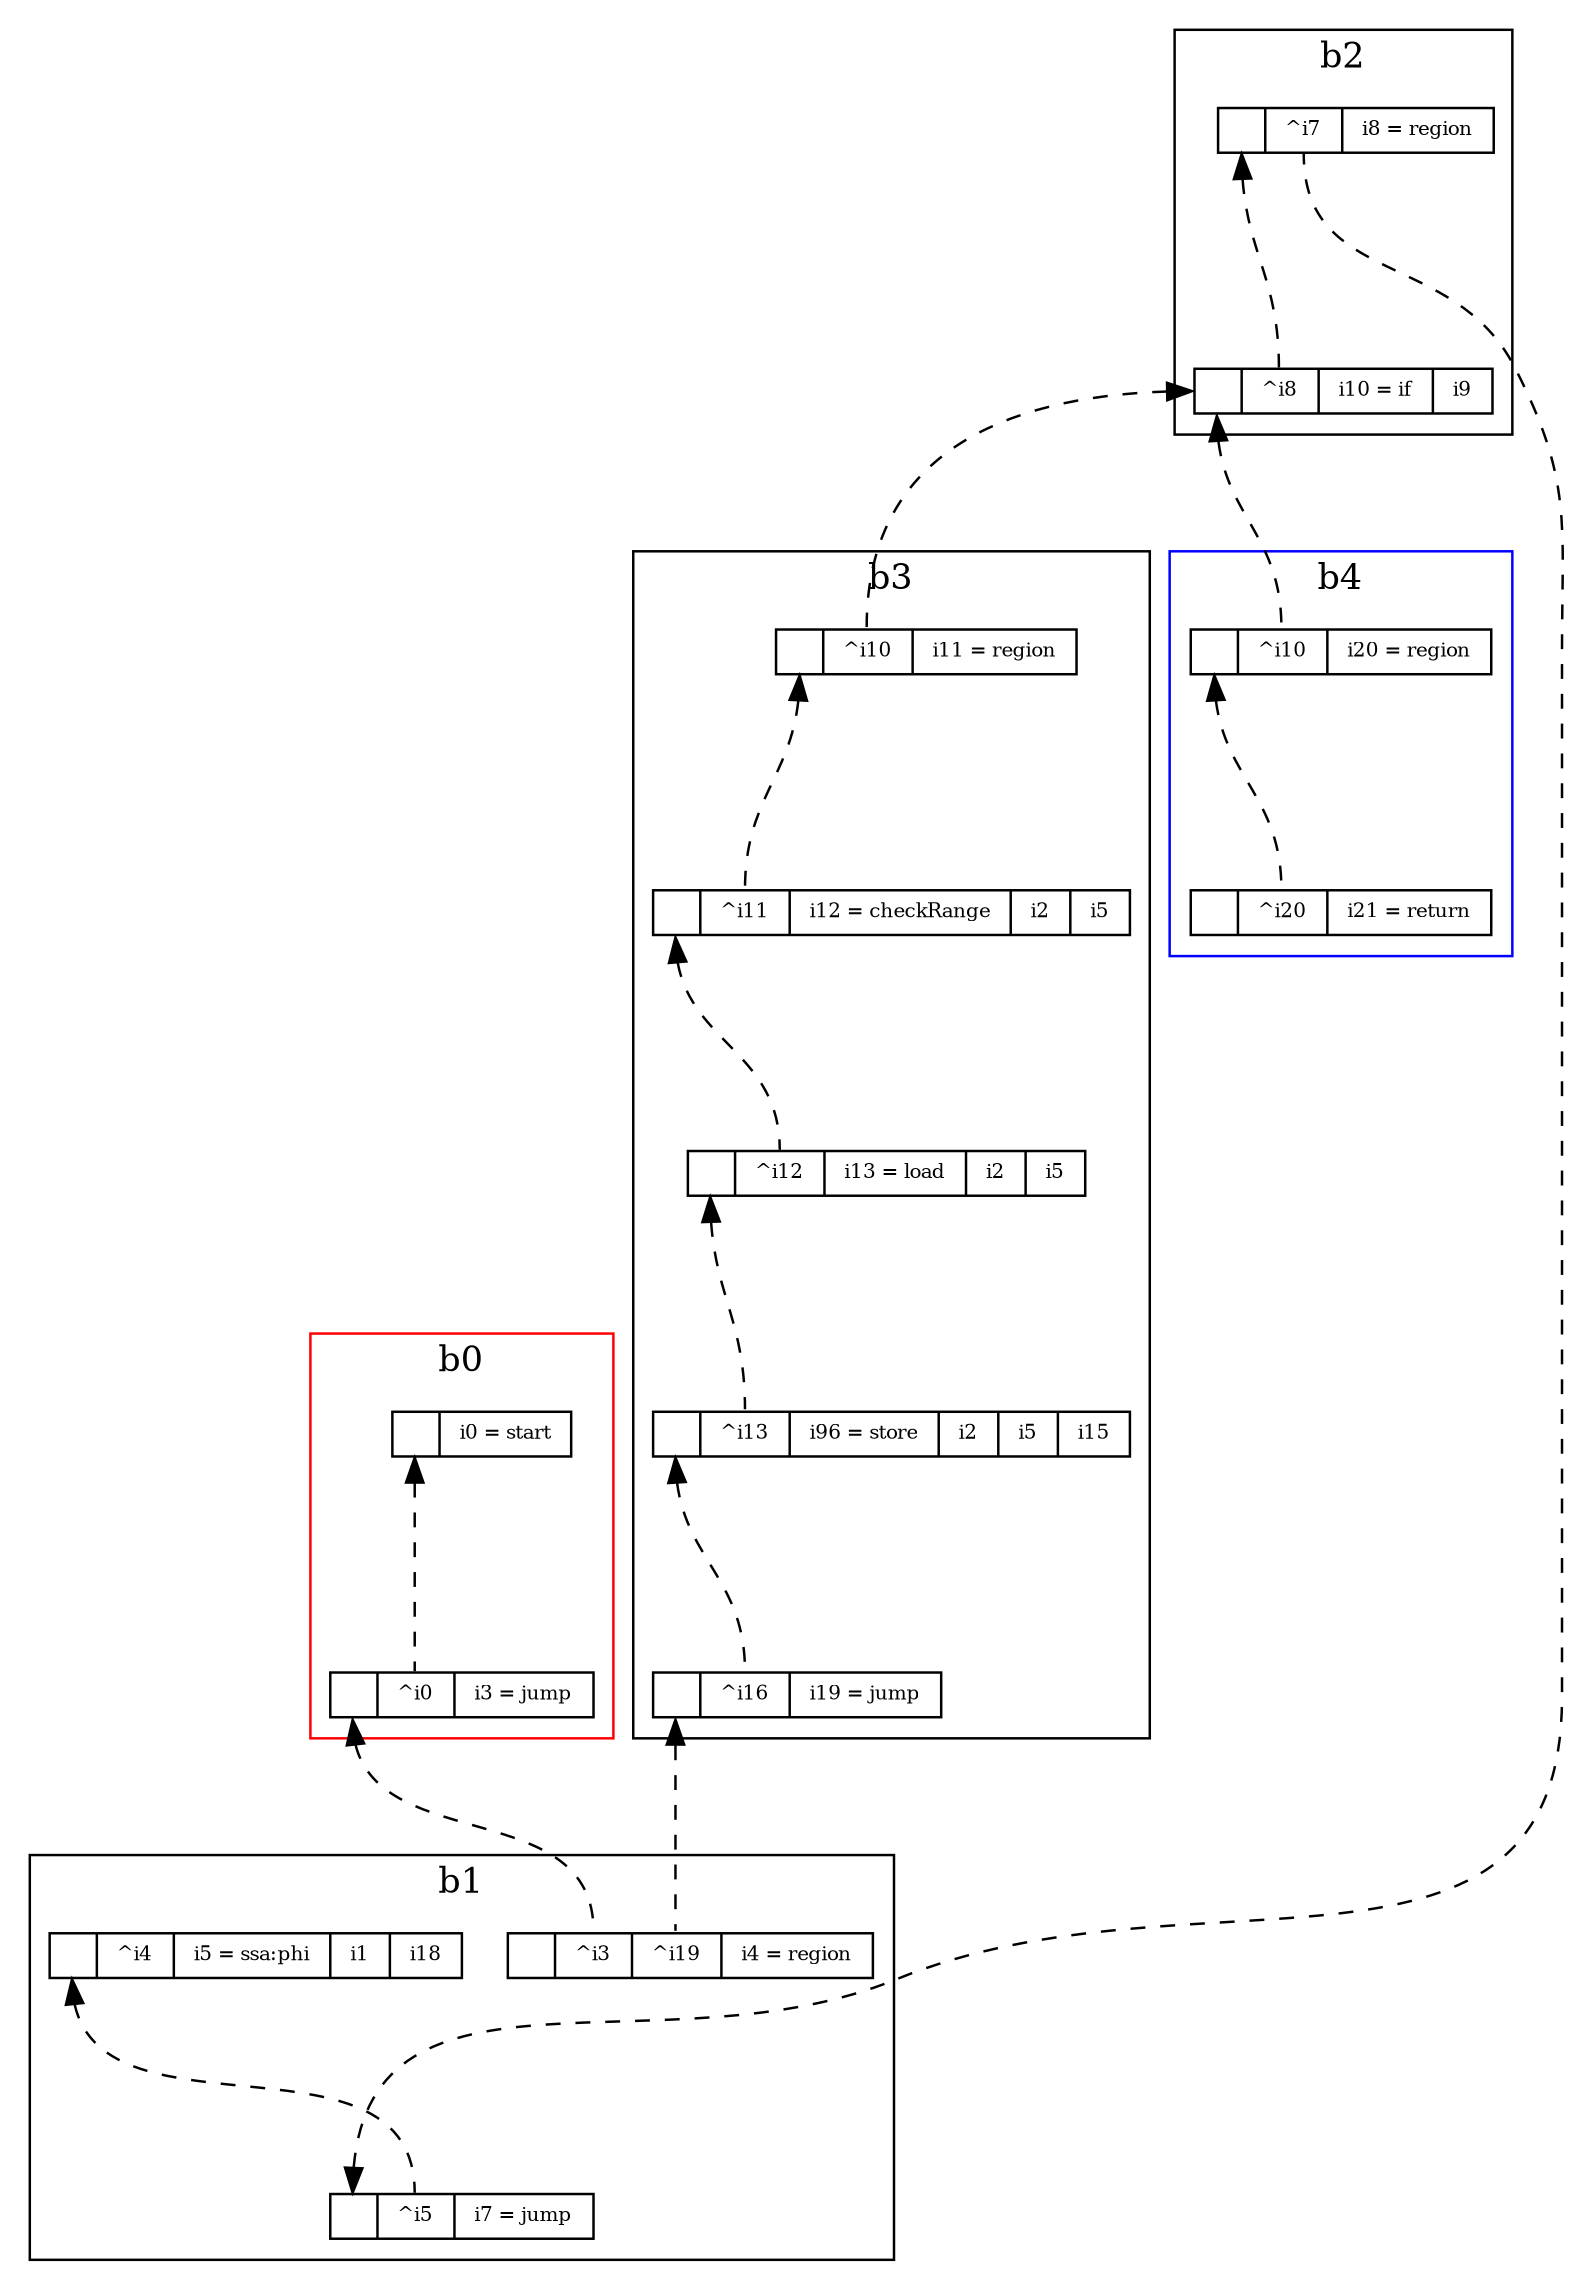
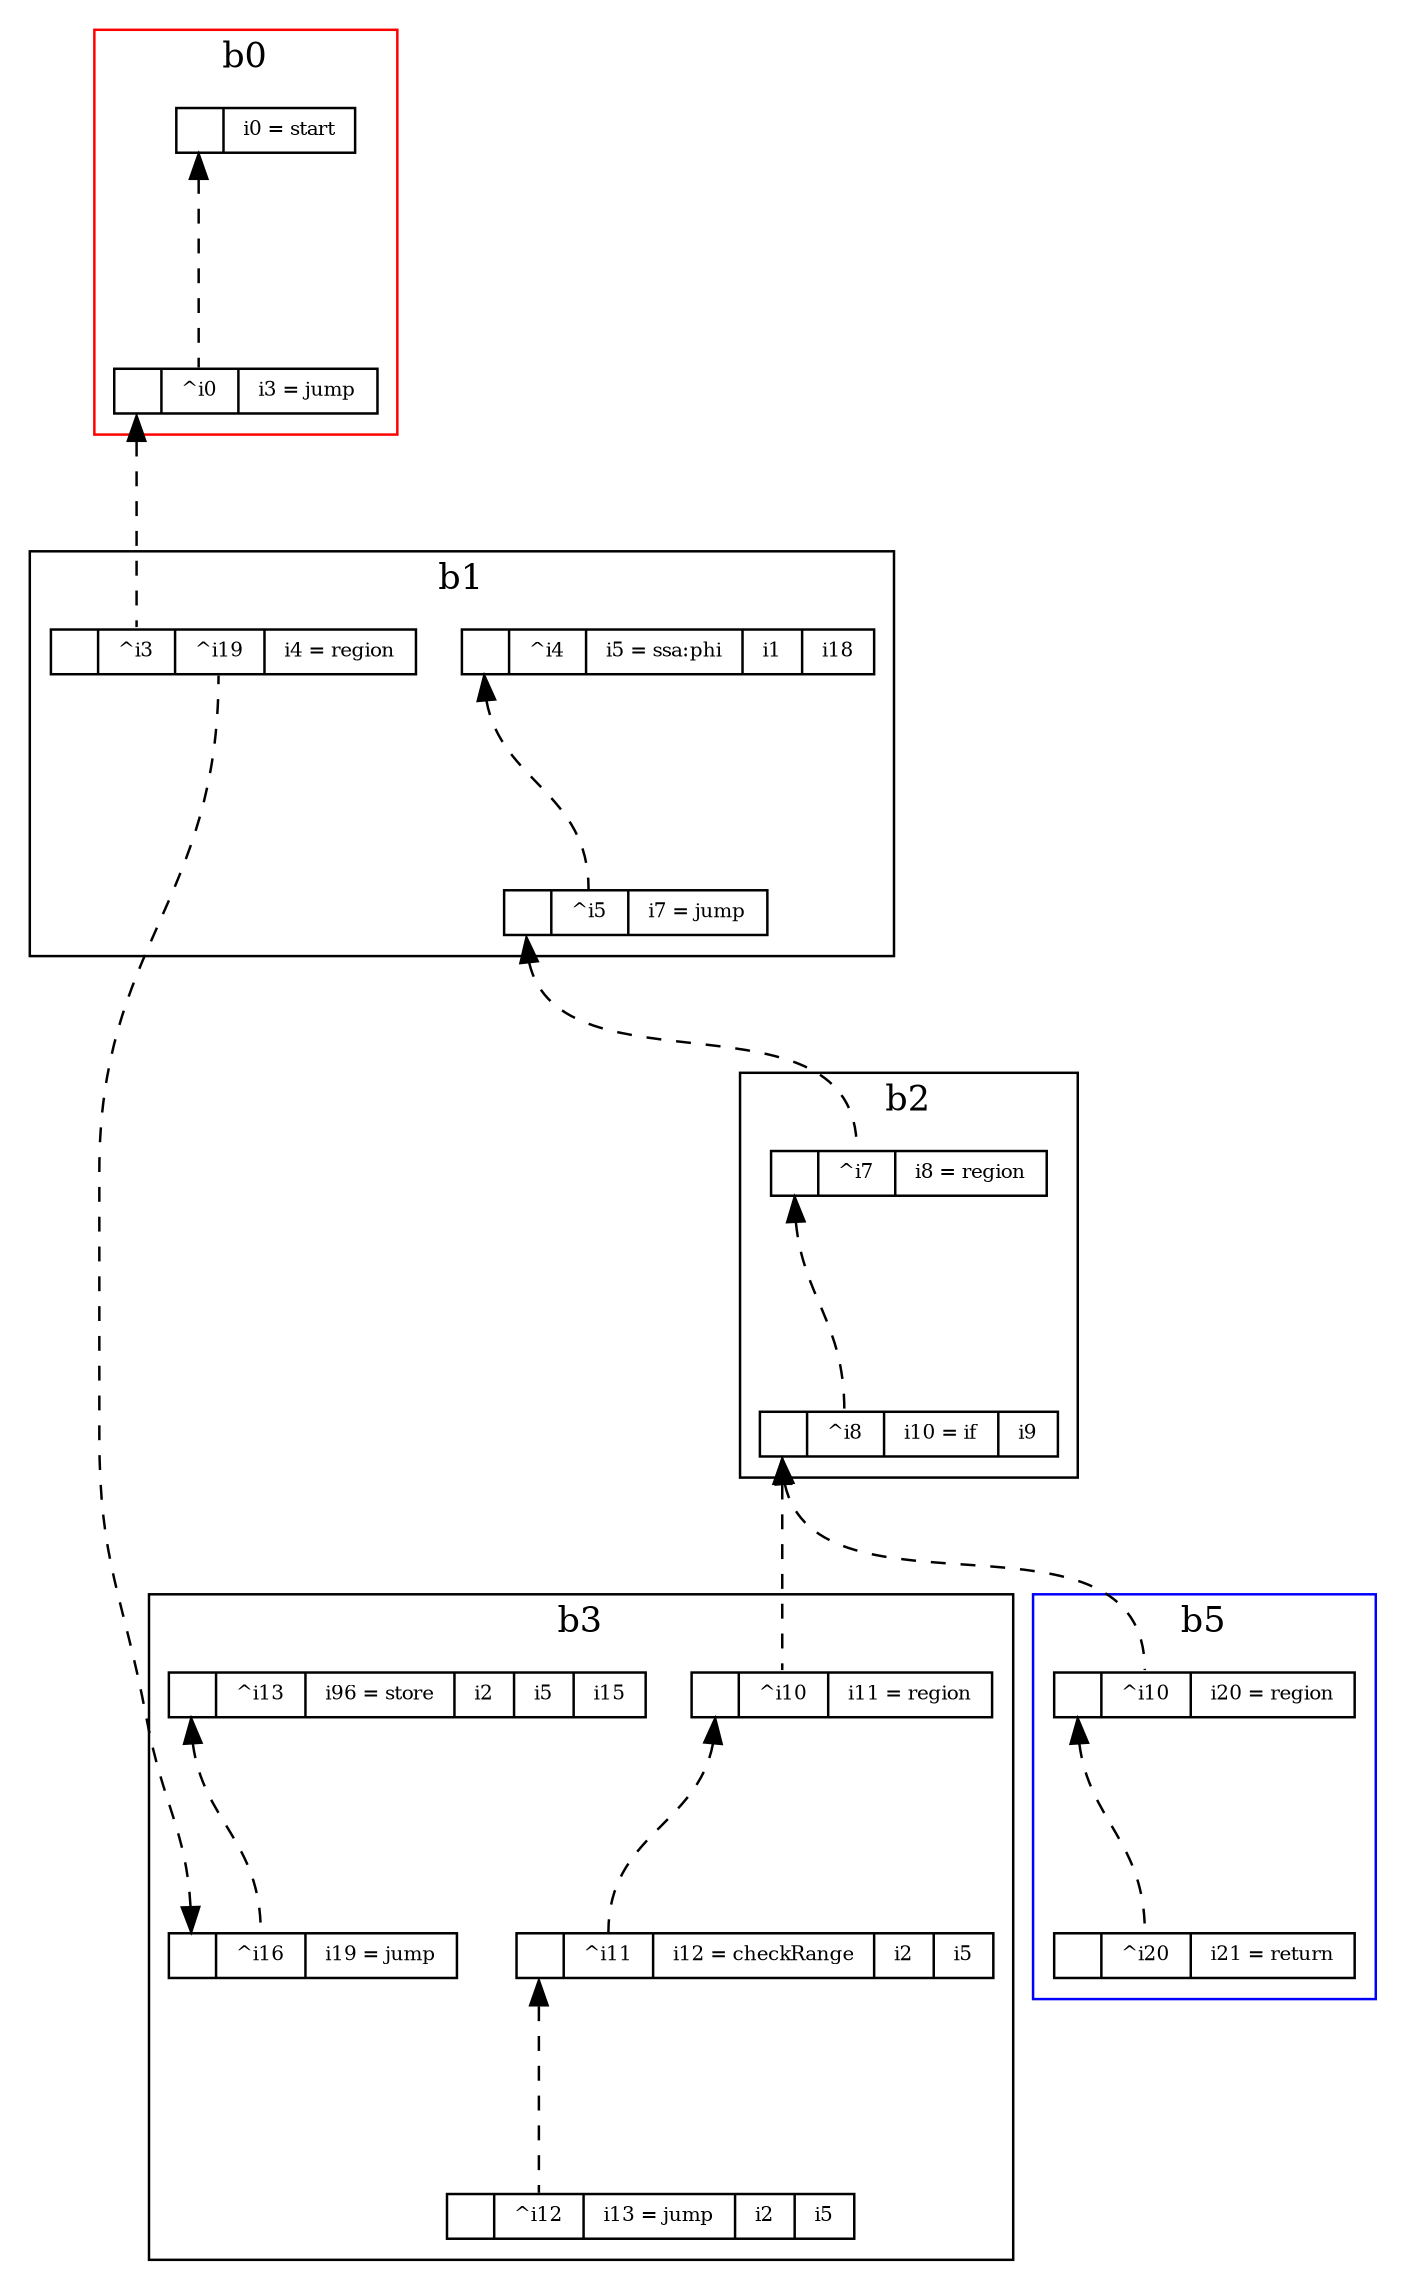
cluster "b4": label "b4" -> "b5"
node "^i12": text "i13 = load" -> "i13 = jump"
edge "^i13" -> "^i12": removed
